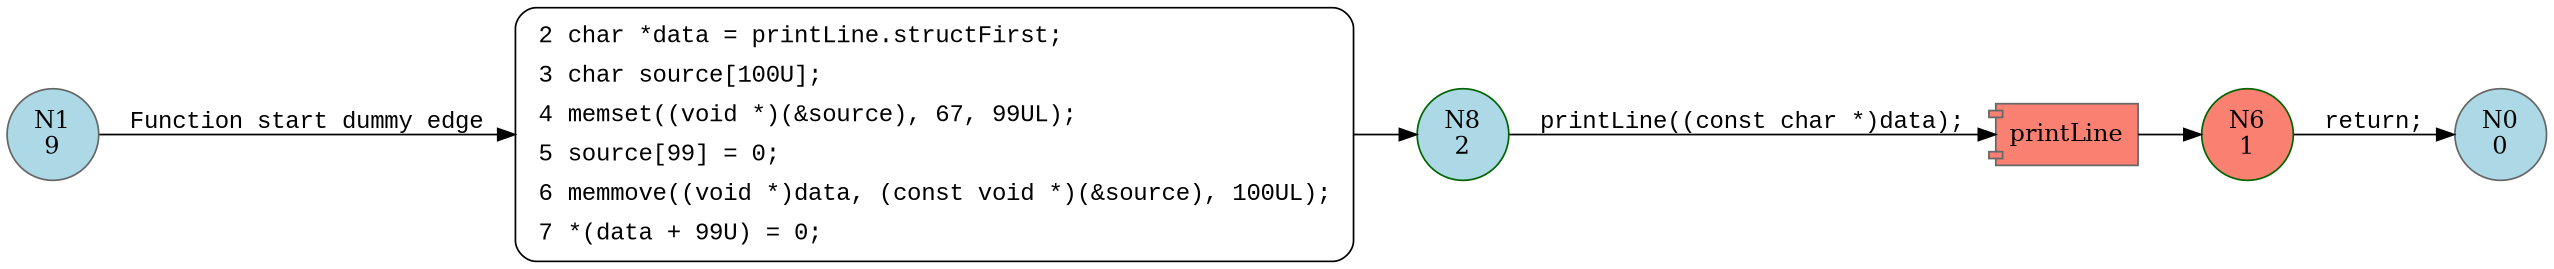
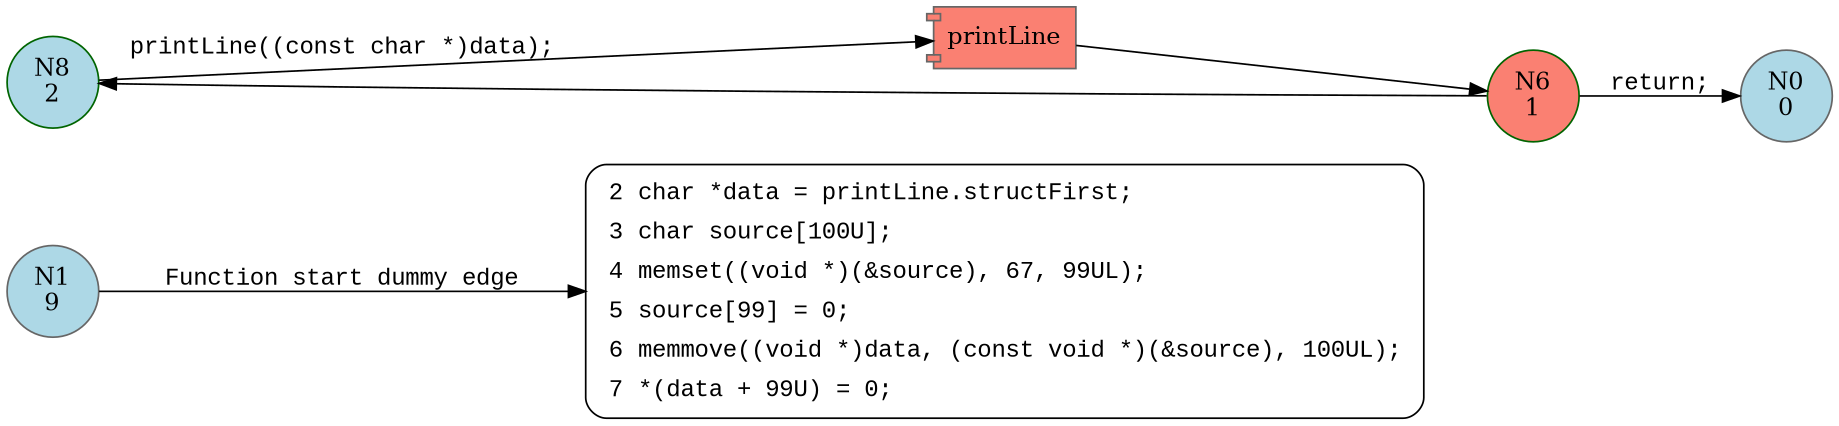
edge "2" -> "N8 2": now "N6 1" -> "N8 2"
